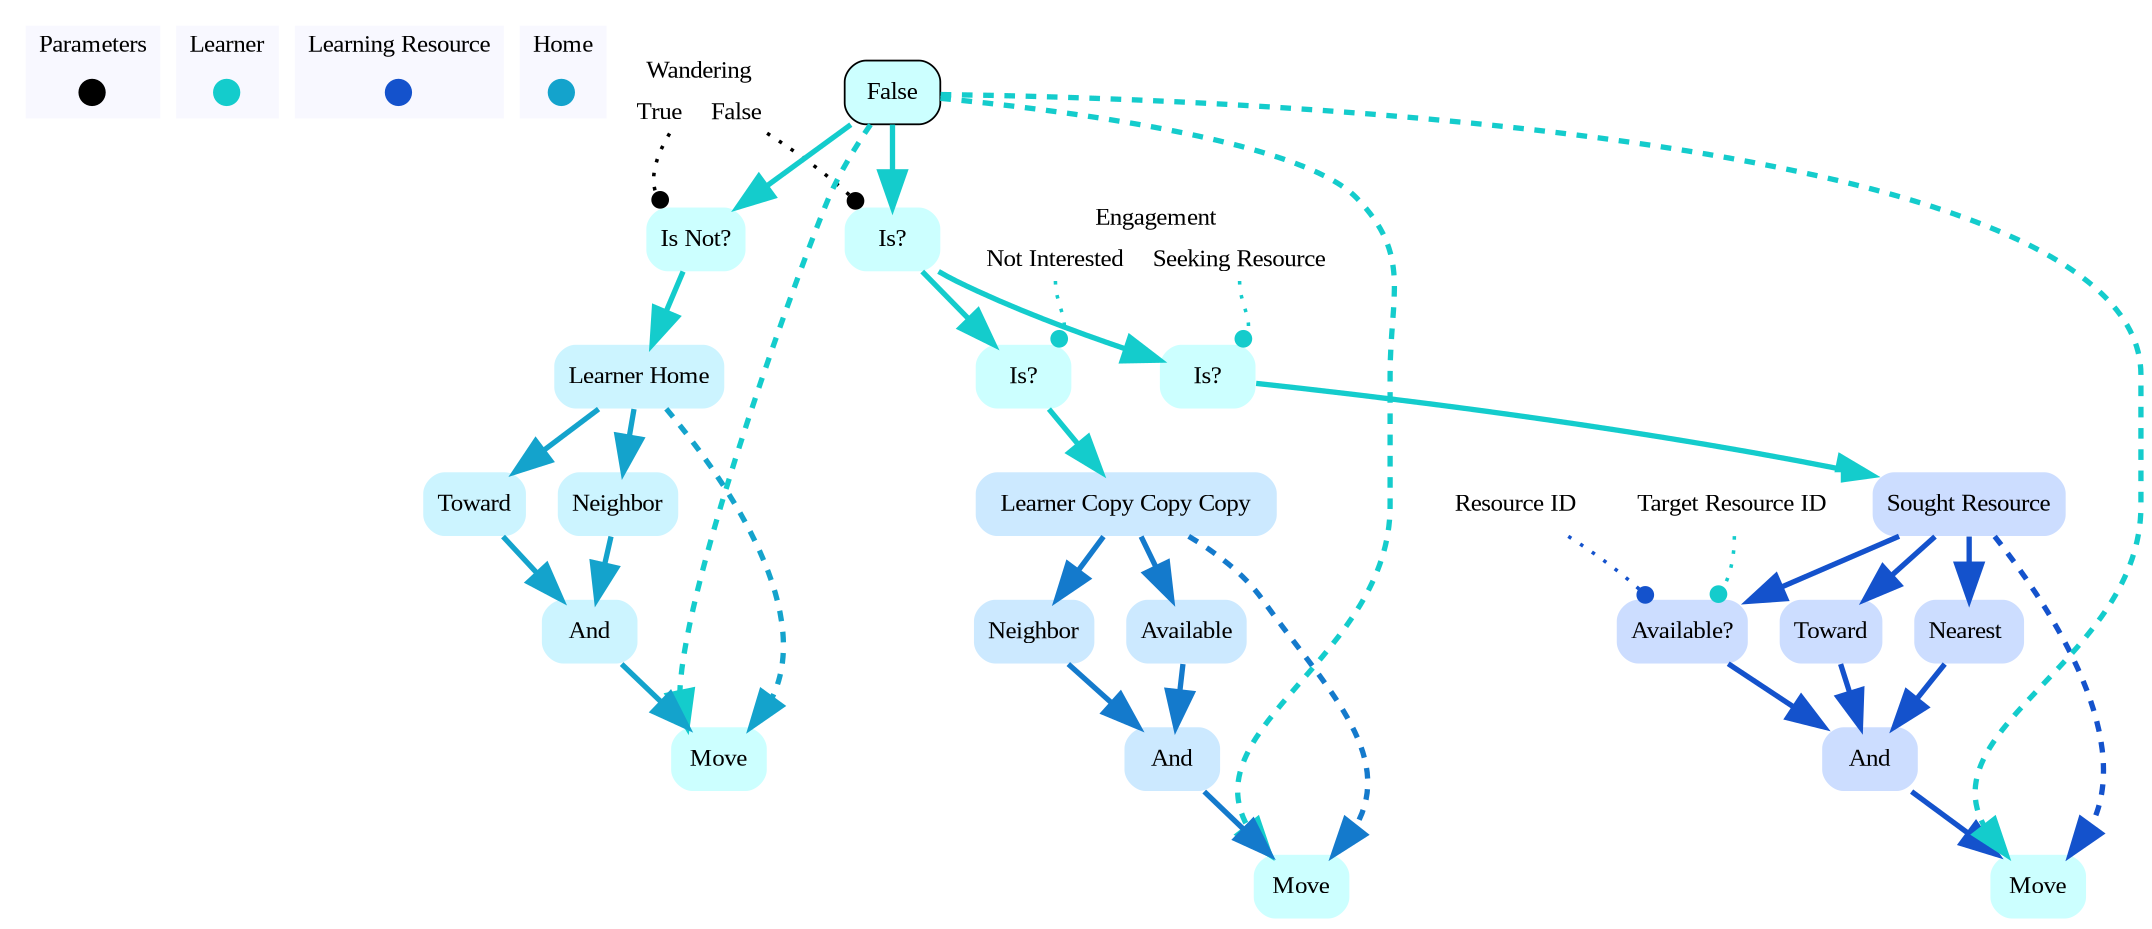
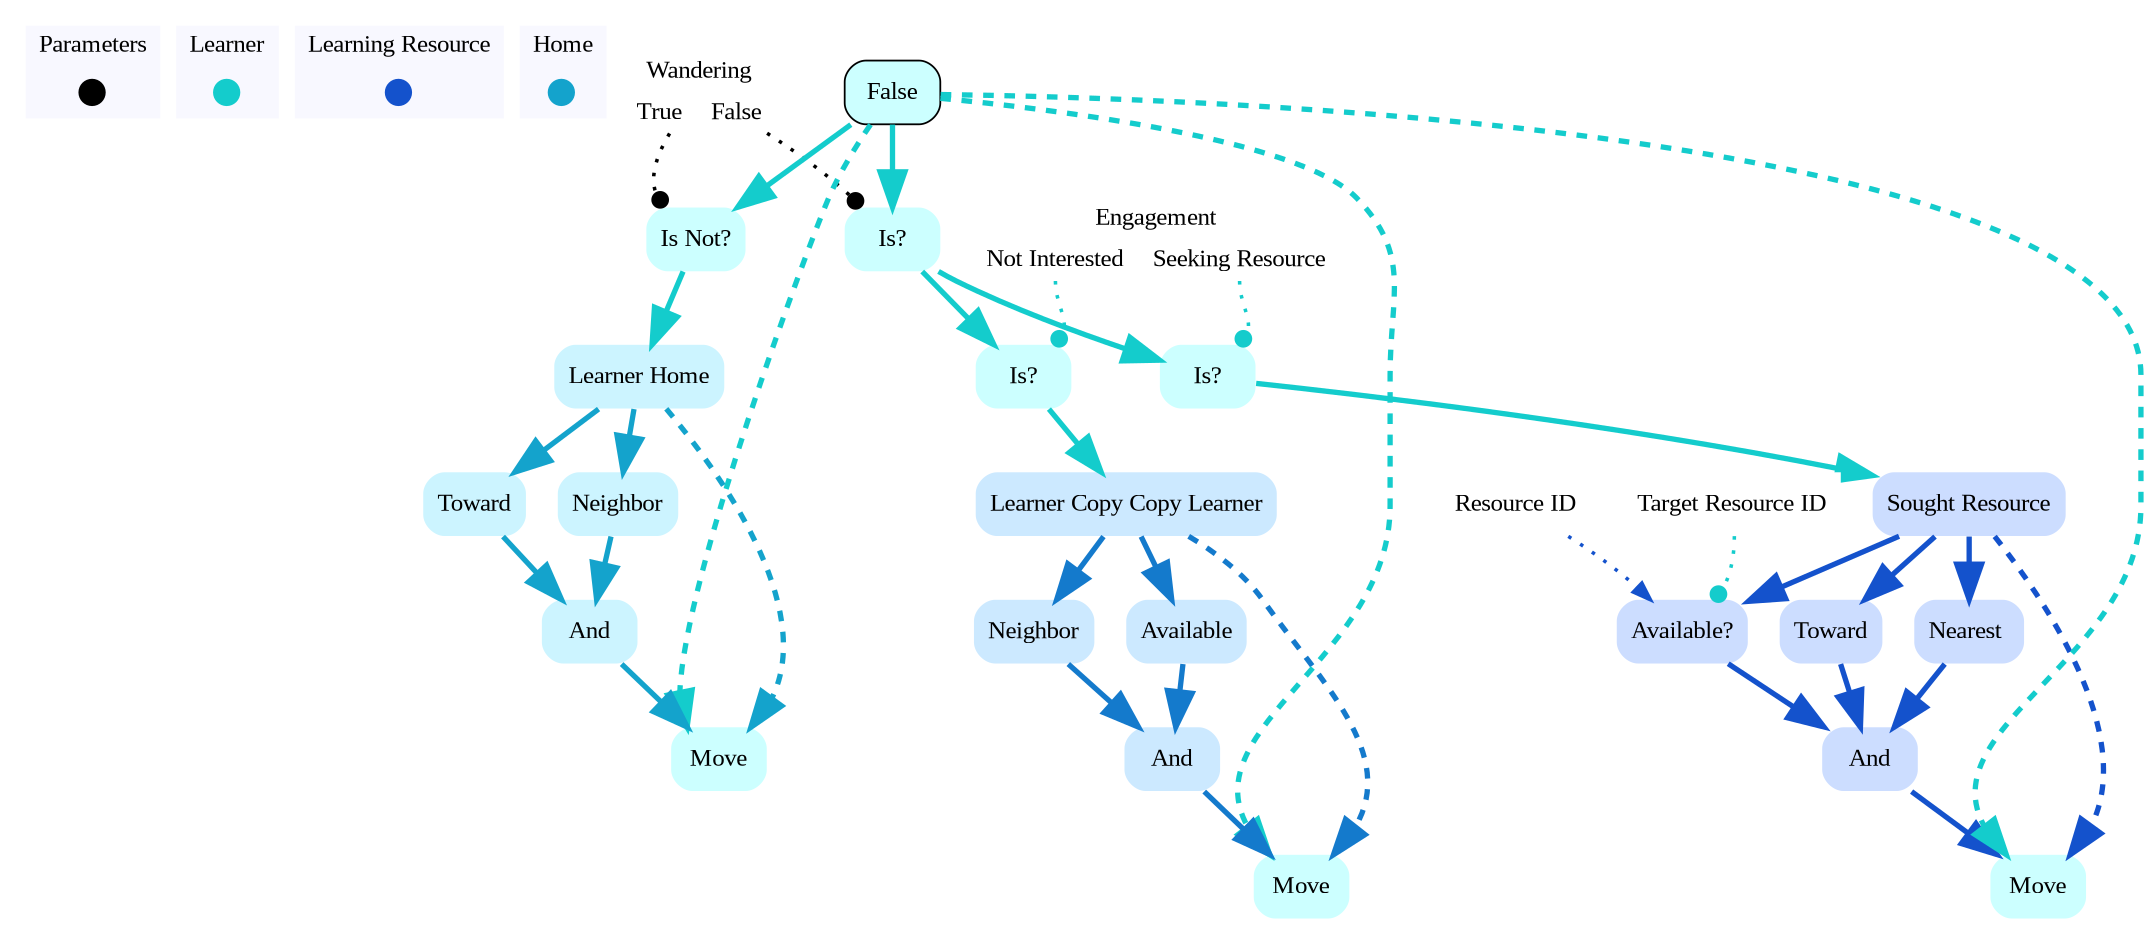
node "Learner Copy Copy Copy": label "Learner Copy Copy Copy" -> "Learner Copy Copy Learner"
edge "Resource ID" -> "Available?": arrowhead dot -> normal
